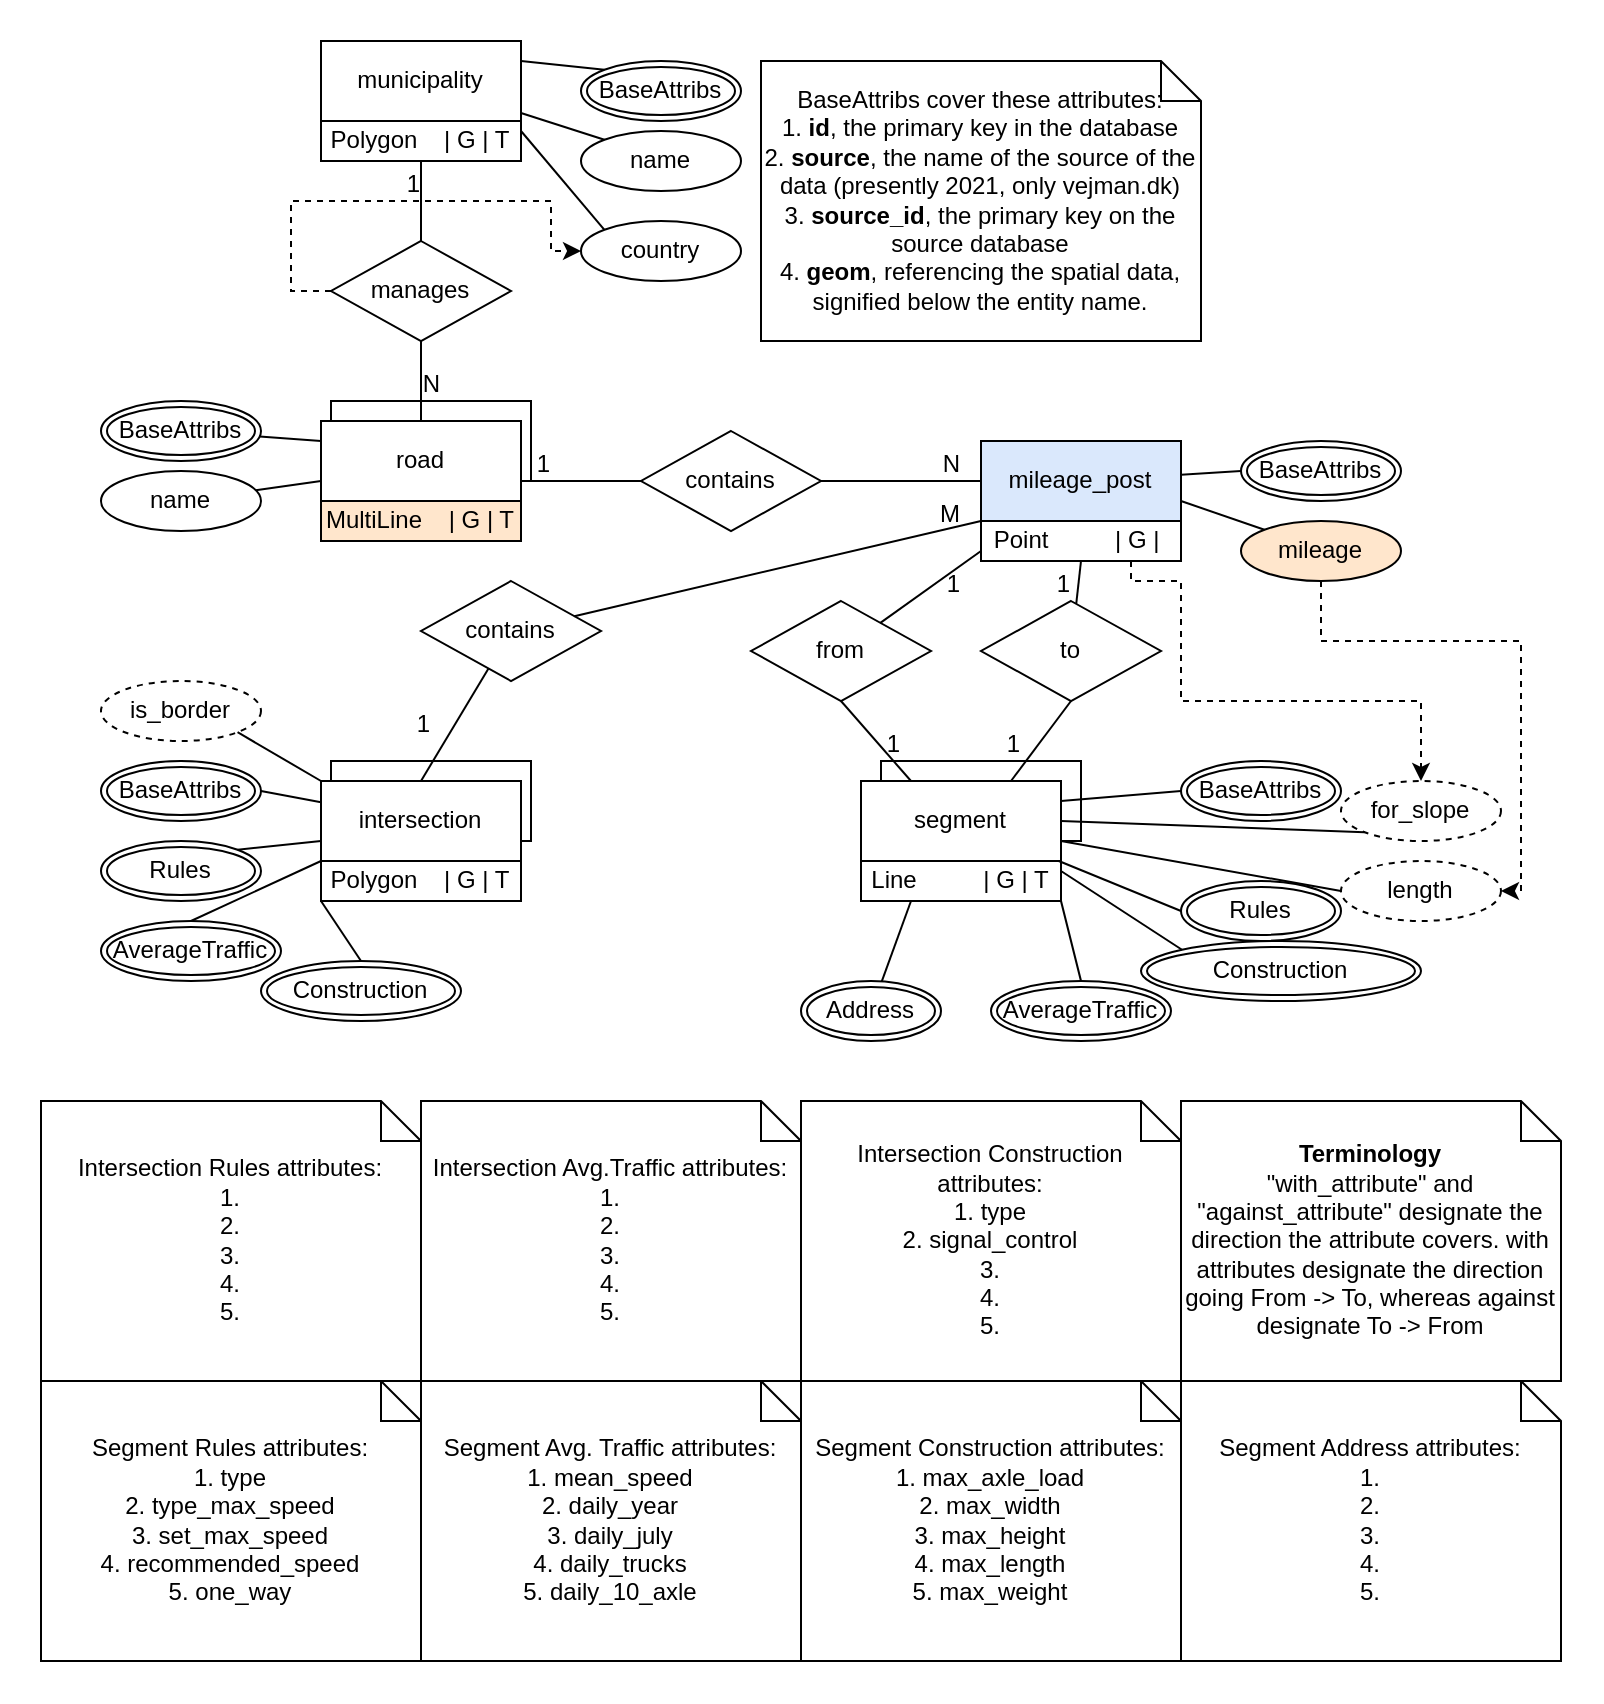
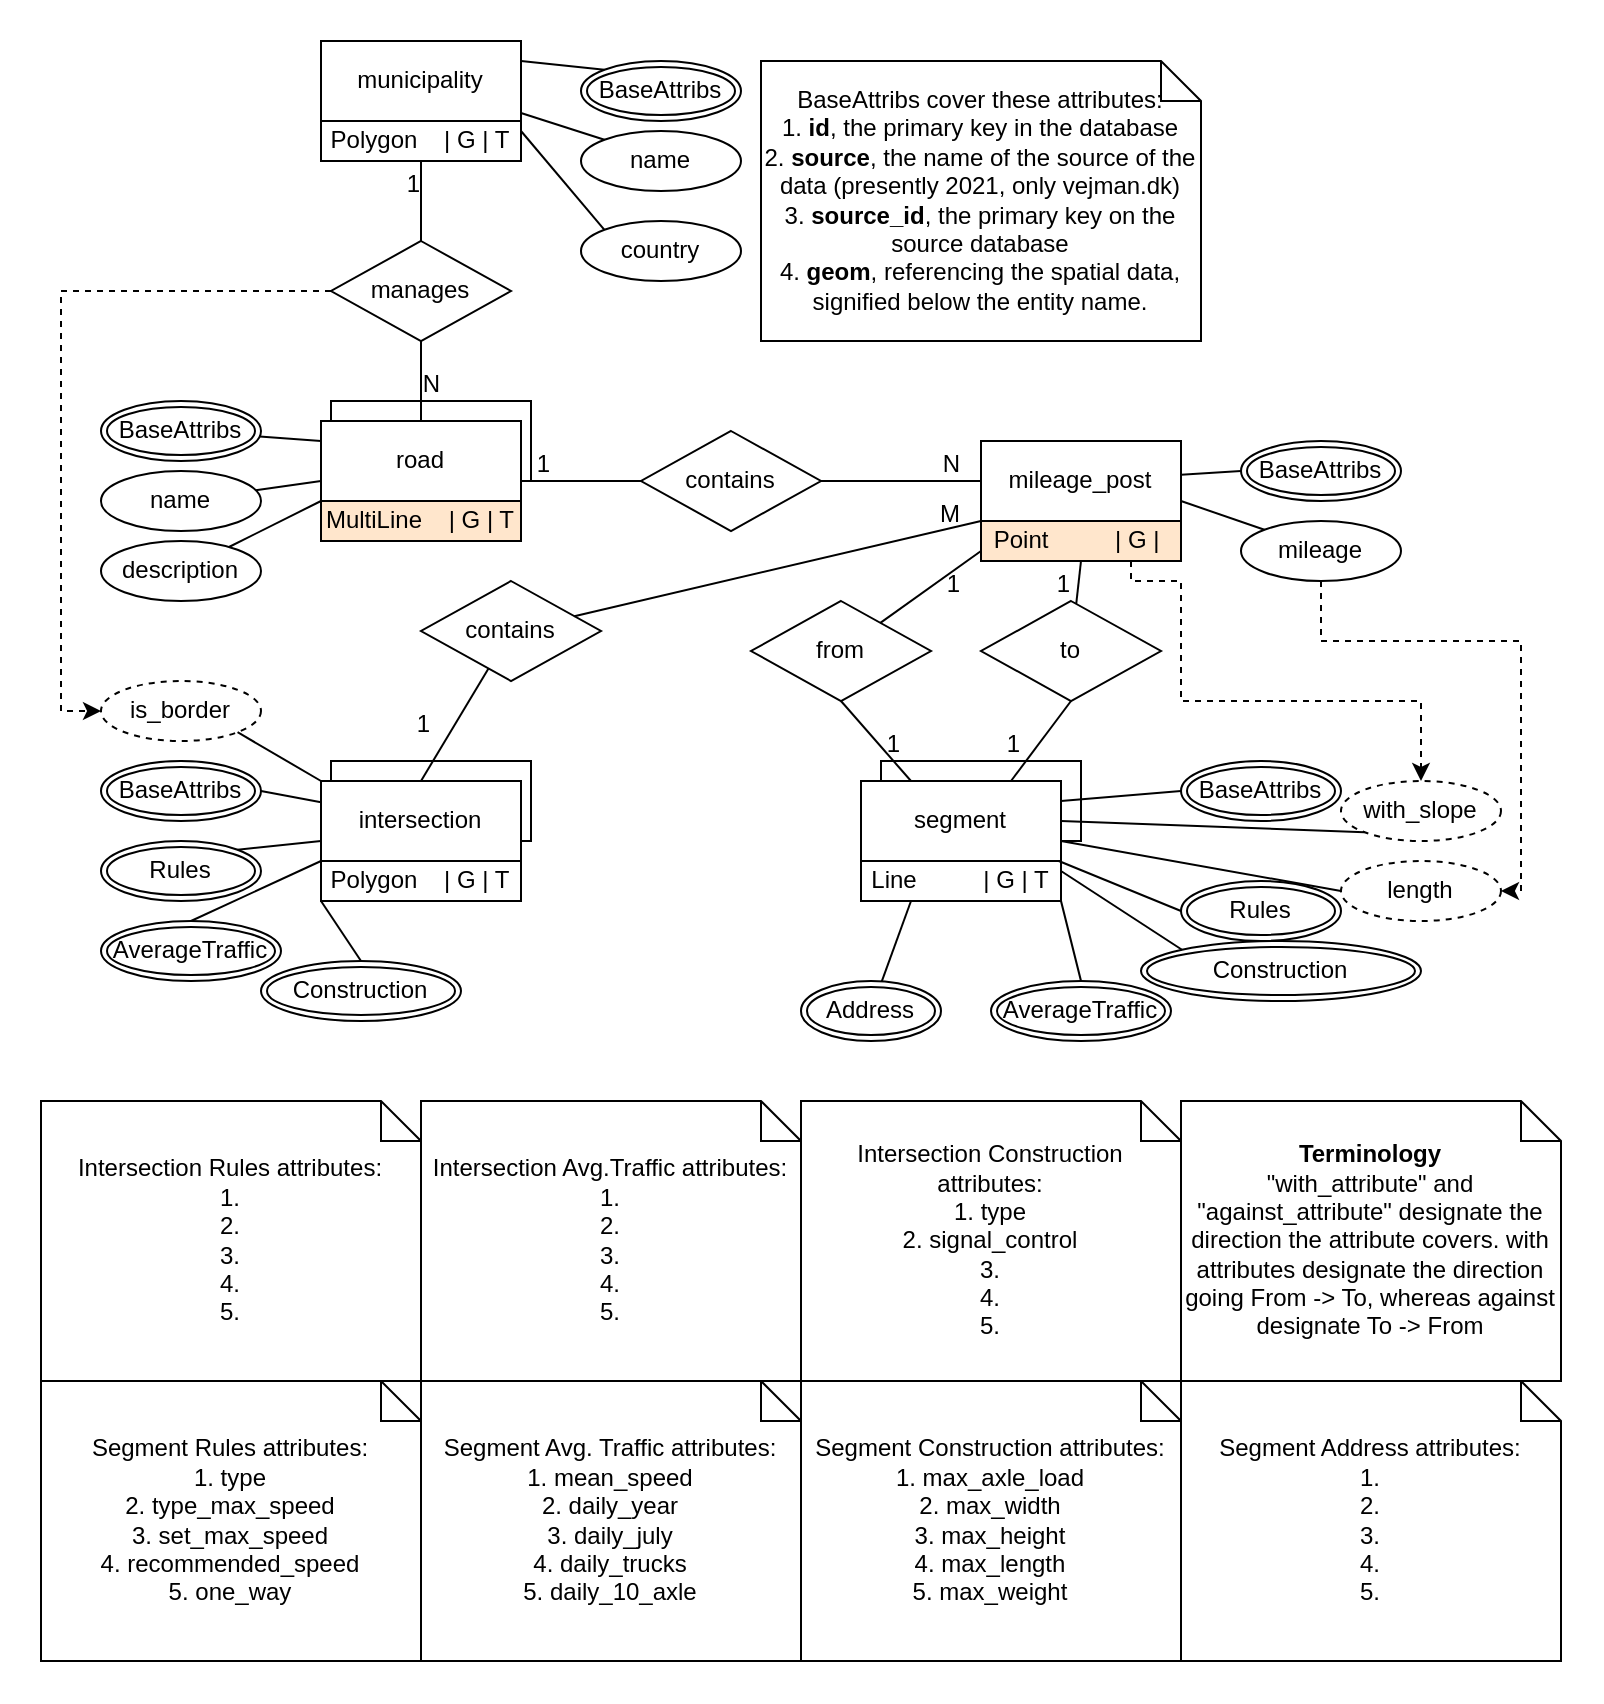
edge "manages" -> "country": now "manages" -> "is_border"
node "mileage_post": fillcolor #dae8fc -> #ffffff
edge "MultiLine | G | T" -- "description": added
node "Point | G |": fillcolor #ffffff -> #ffe6cc
node "mileage": fillcolor #ffe6cc -> #ffffff
node "description": added
node "for_slope": label "for_slope" -> "with_slope"
